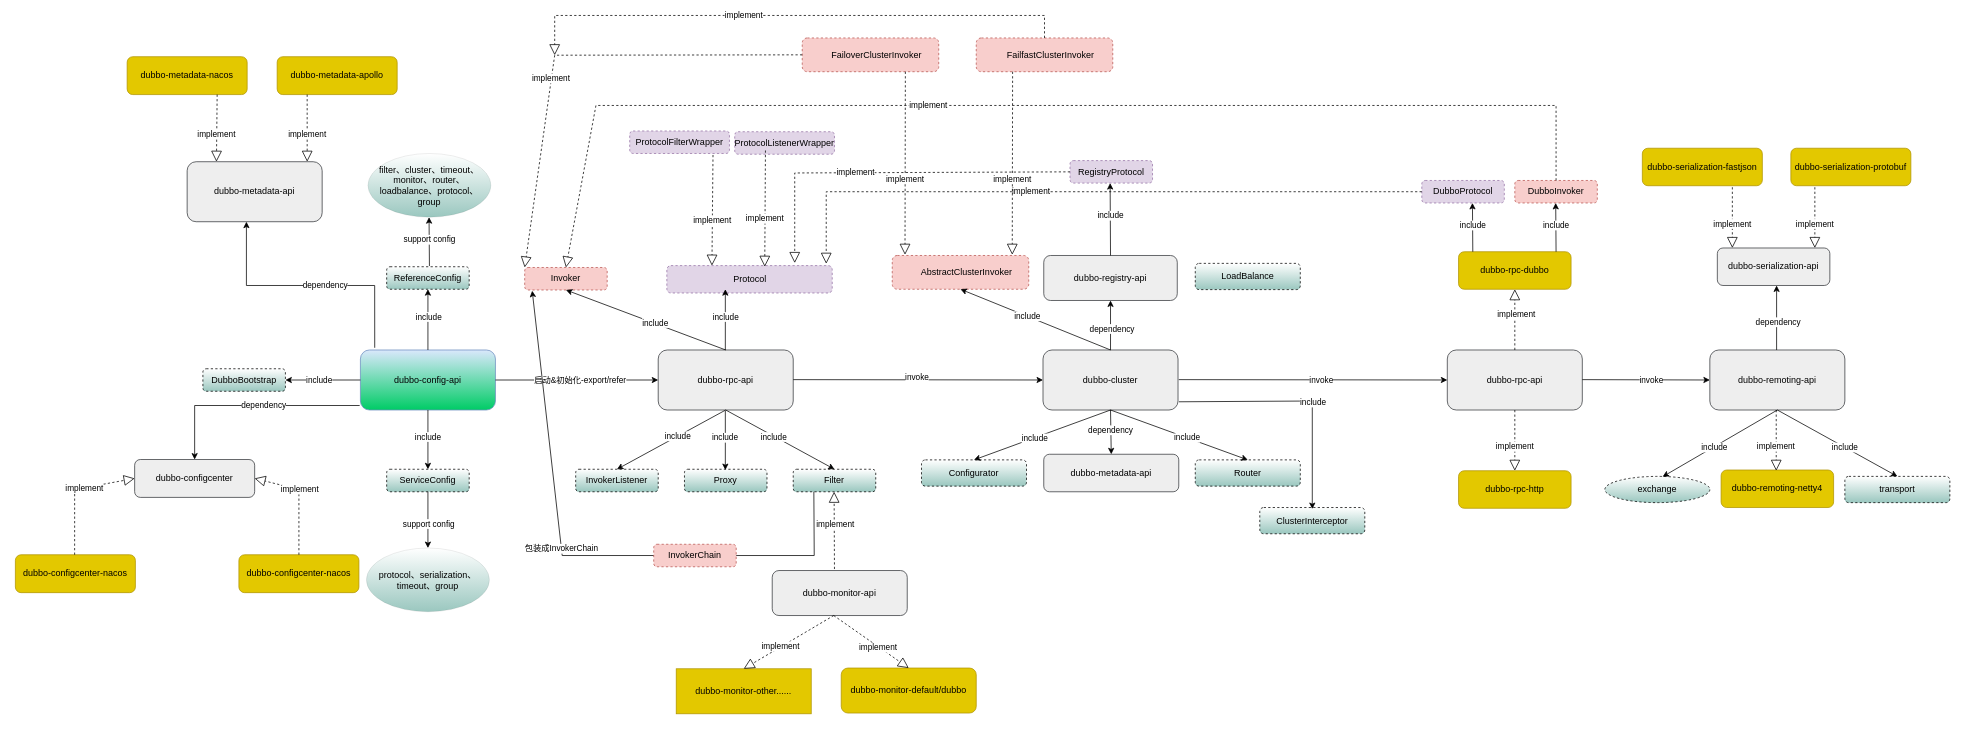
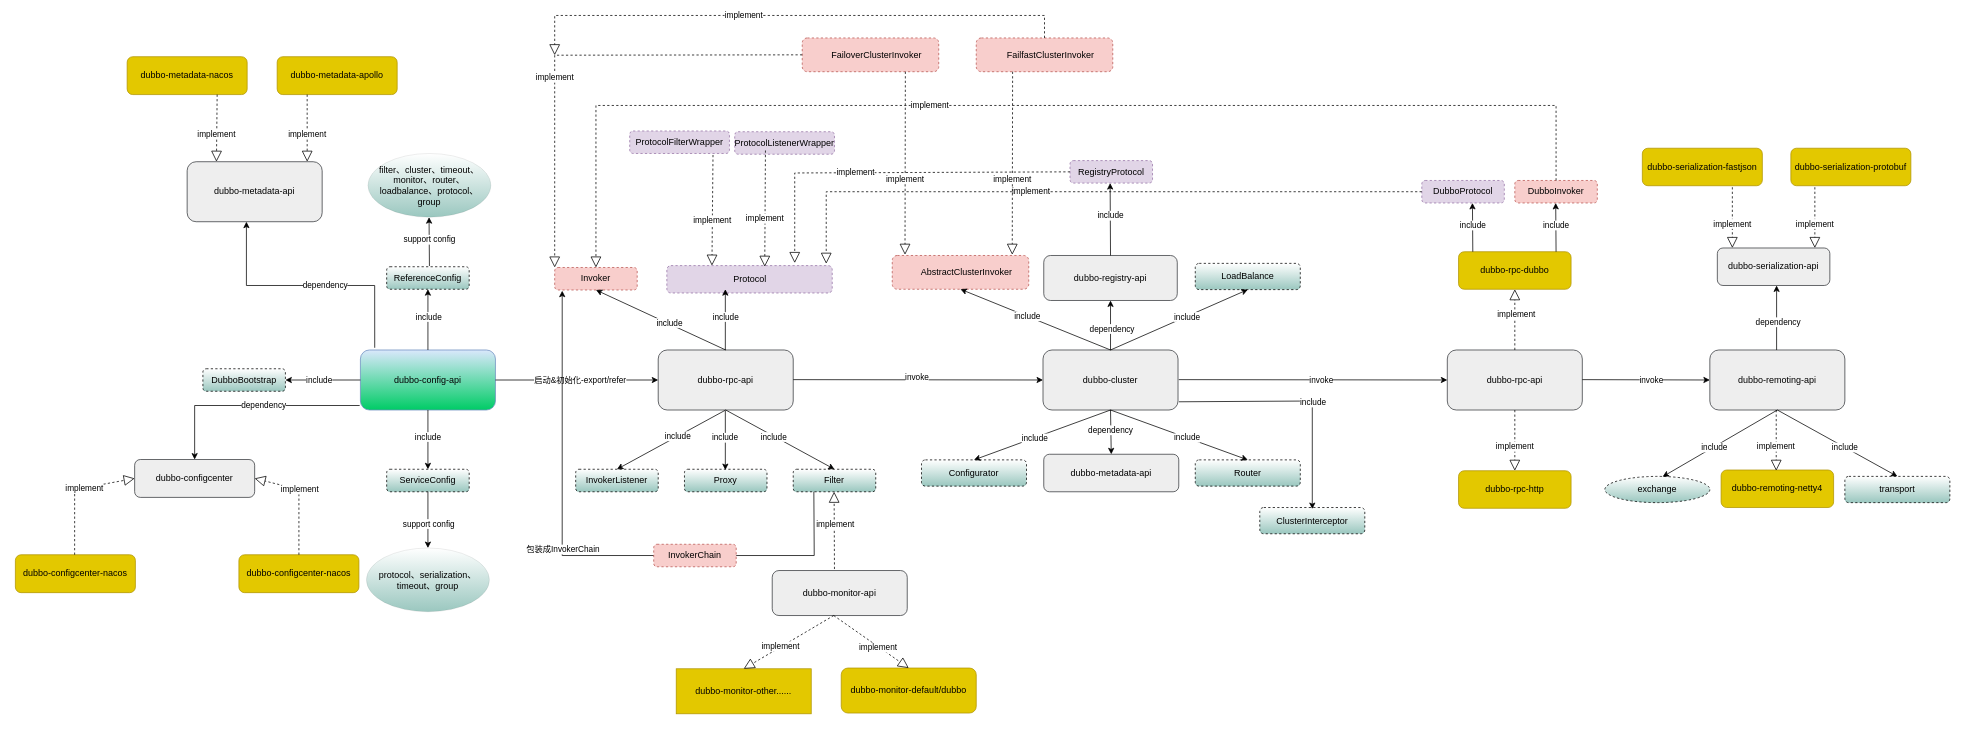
node "Invoker": moved (566, 279) -> (596, 279)
edge "dubbo-cluster" -> "LoadBalance": added, label "include"
